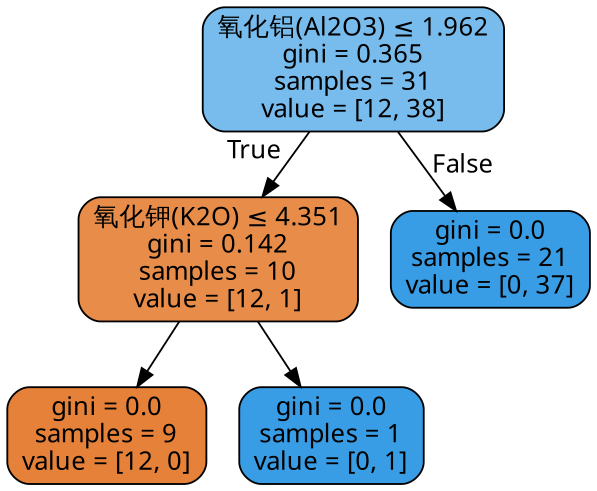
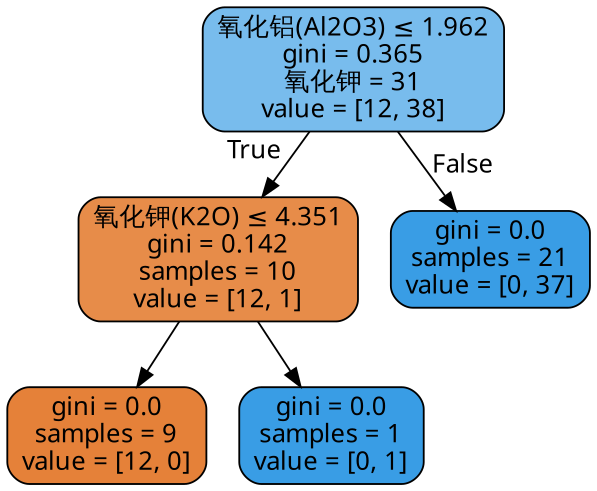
node "氧化铝(Al2O3) ≤ 1.962": text "samples = 31" -> "氧化钾 = 31"
